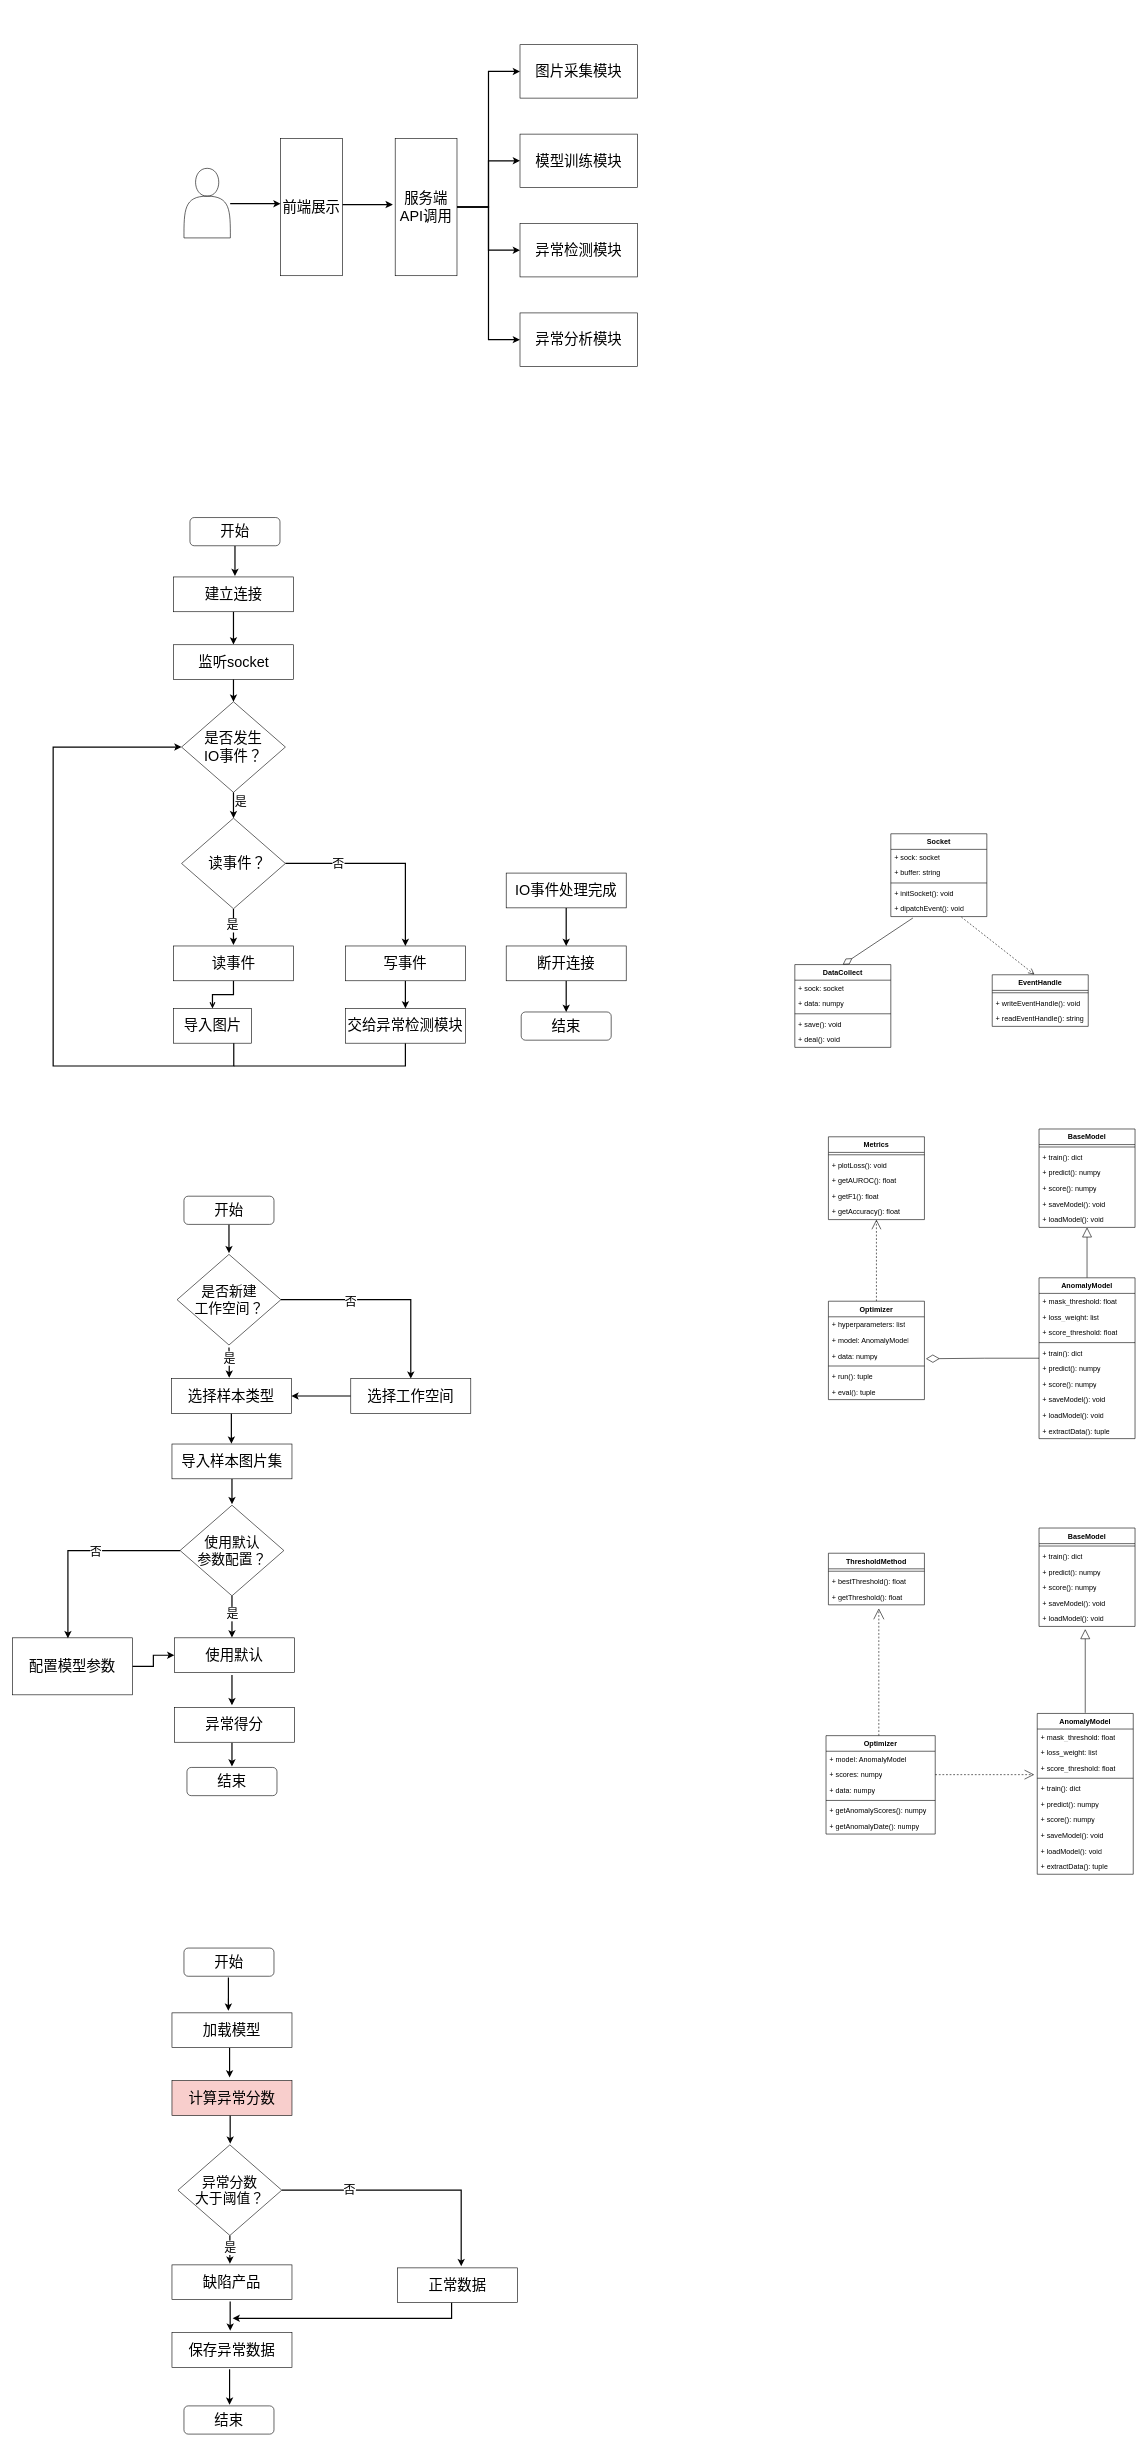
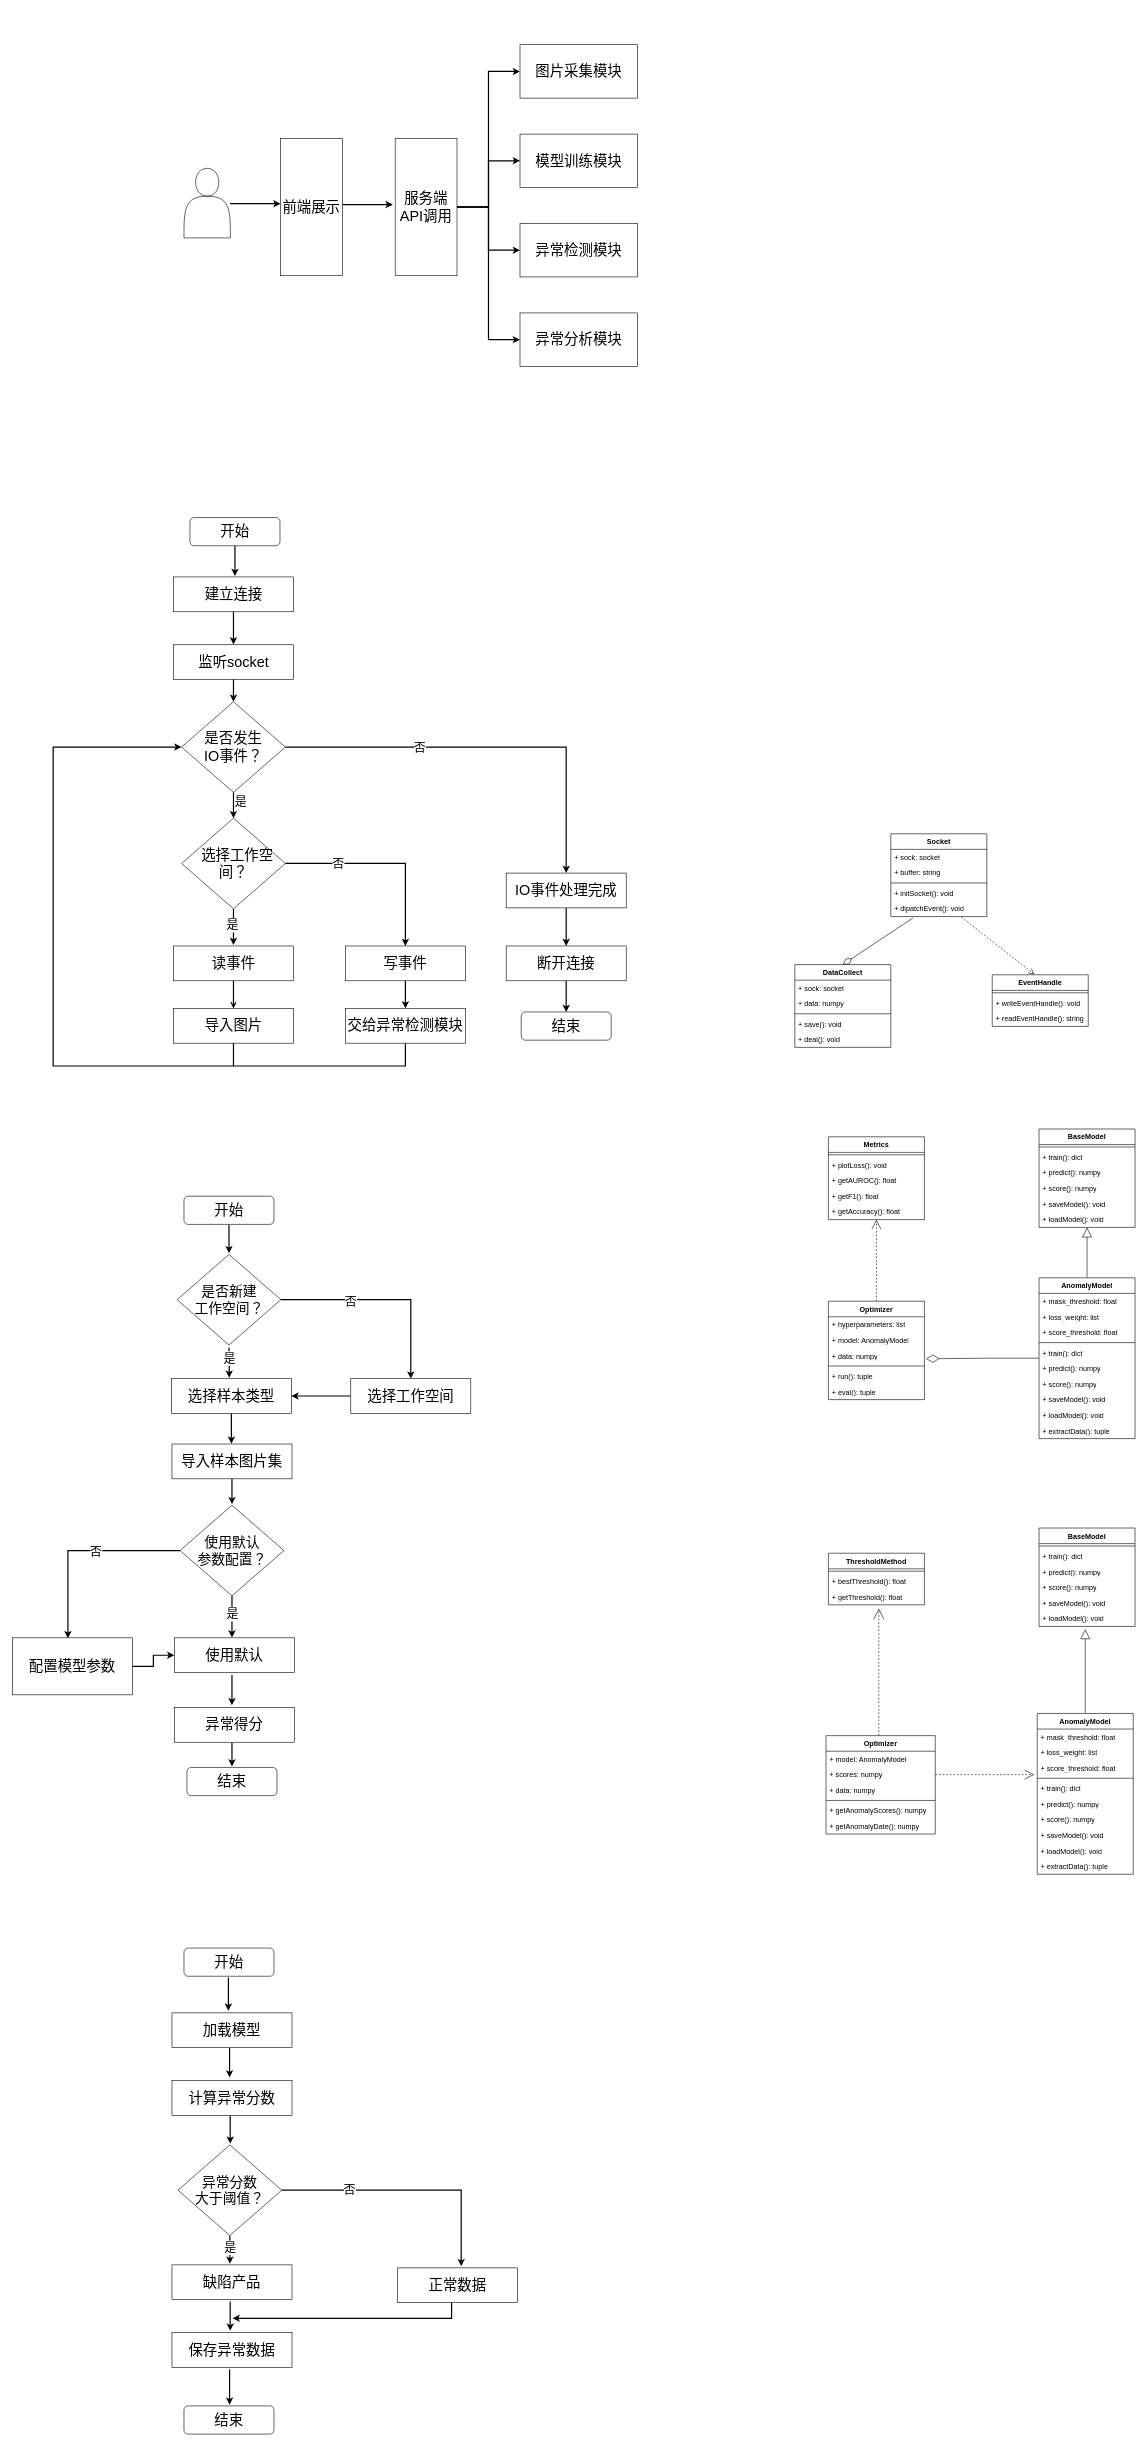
edge "是否发生 IO事件？" -> "IO事件处理完成": added, label "否"
node "读事件？": label "读事件？" -> "选择工作空间？"
node "导入图片": size 78x35 -> 120x35
node "计算异常分数": fillcolor #f8cecc -> #ffffff
